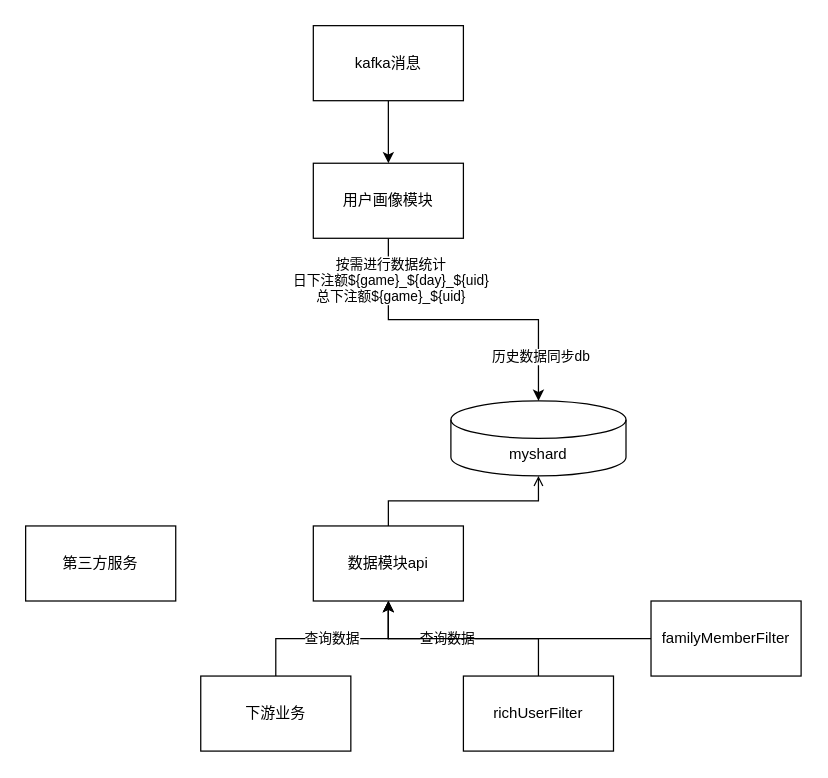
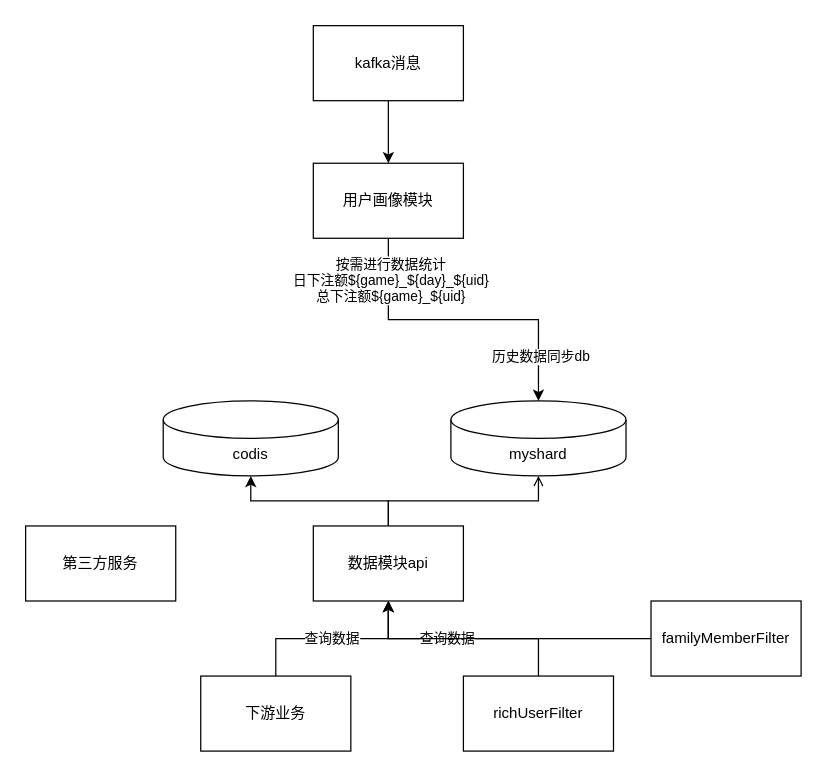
node "codis": added
edge "数据模块api" -> "codis": added
